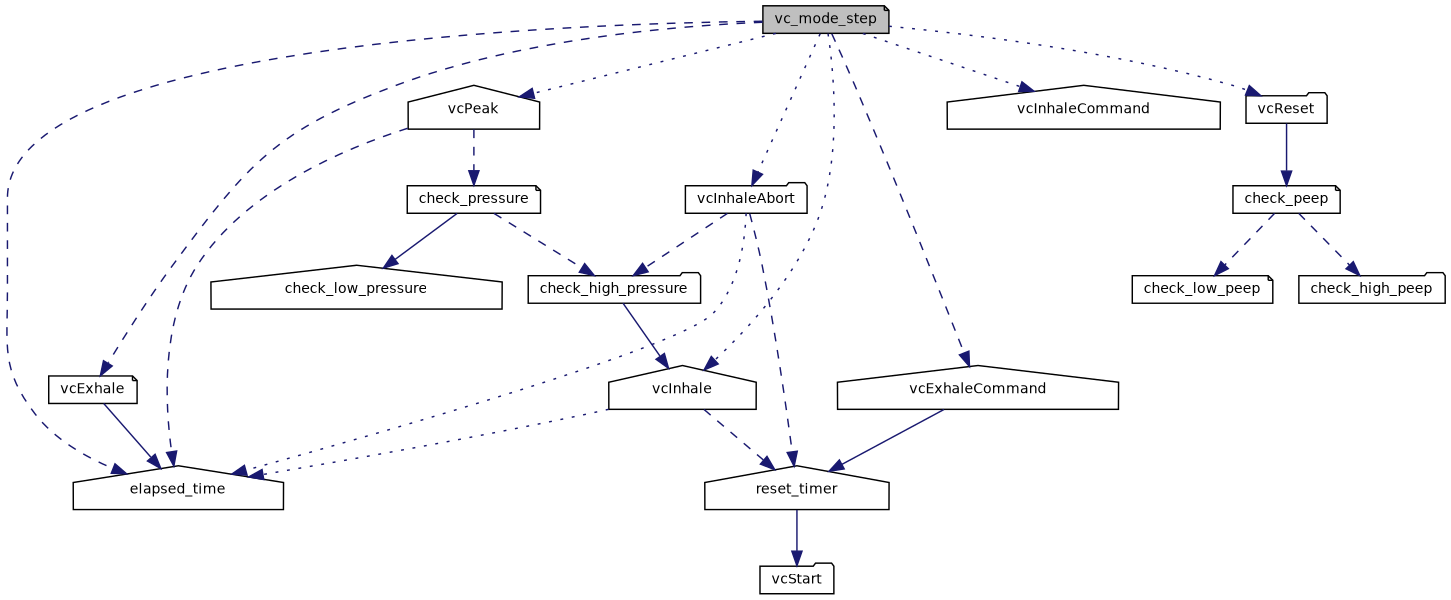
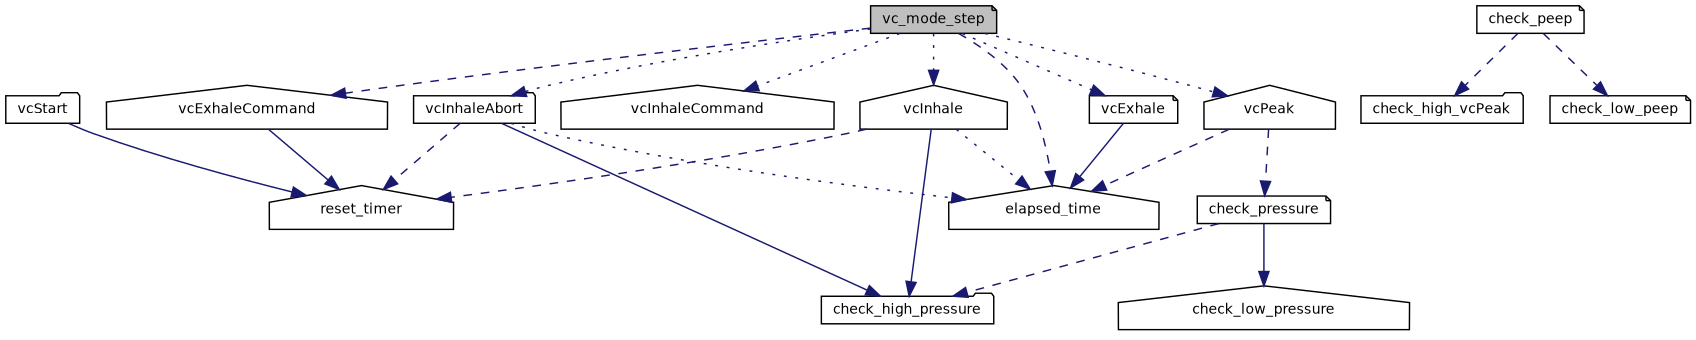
edge "vc_mode_step" -> "vcExhale": style dashed -> dotted
node "vcReset": removed
edge "vcInhaleAbort" -> "check_high_pressure": style dashed -> solid
node "check_high_peep": label "check_high_peep" -> "check_high_vcPeak"
edge "check_high_pressure" -> "vcInhale": reversed
edge "reset_timer" -> "vcStart": reversed
